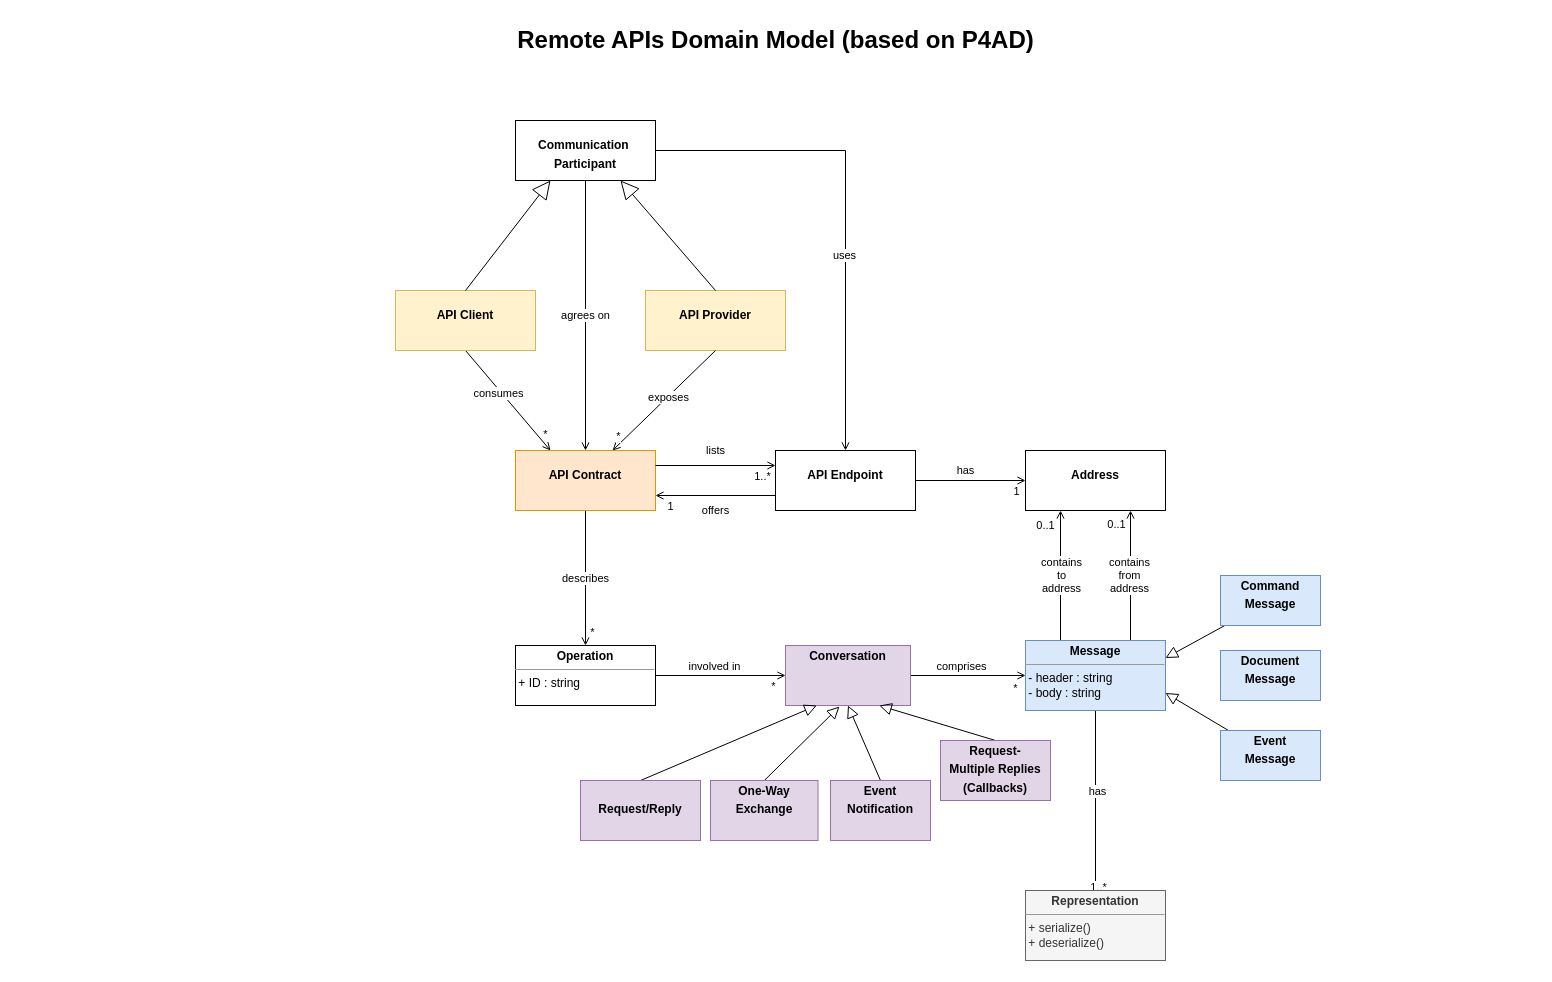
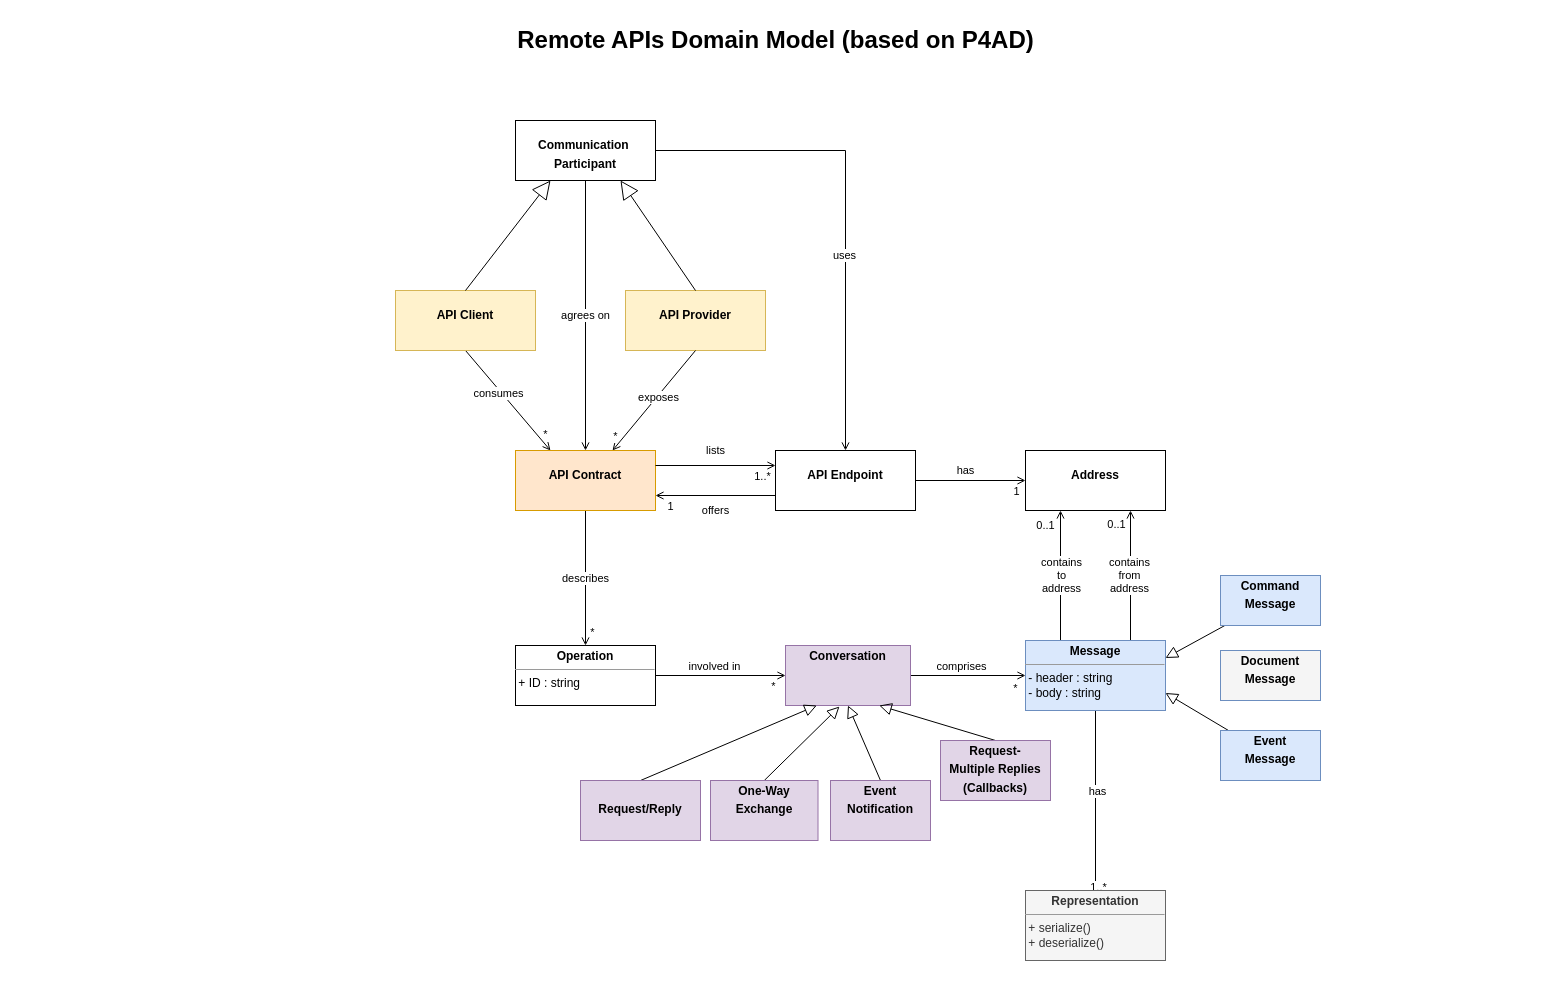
node "API Provider": moved (716, 321) -> (696, 321)
node "Document Message": fillcolor #dae8fc -> #f5f5f5
